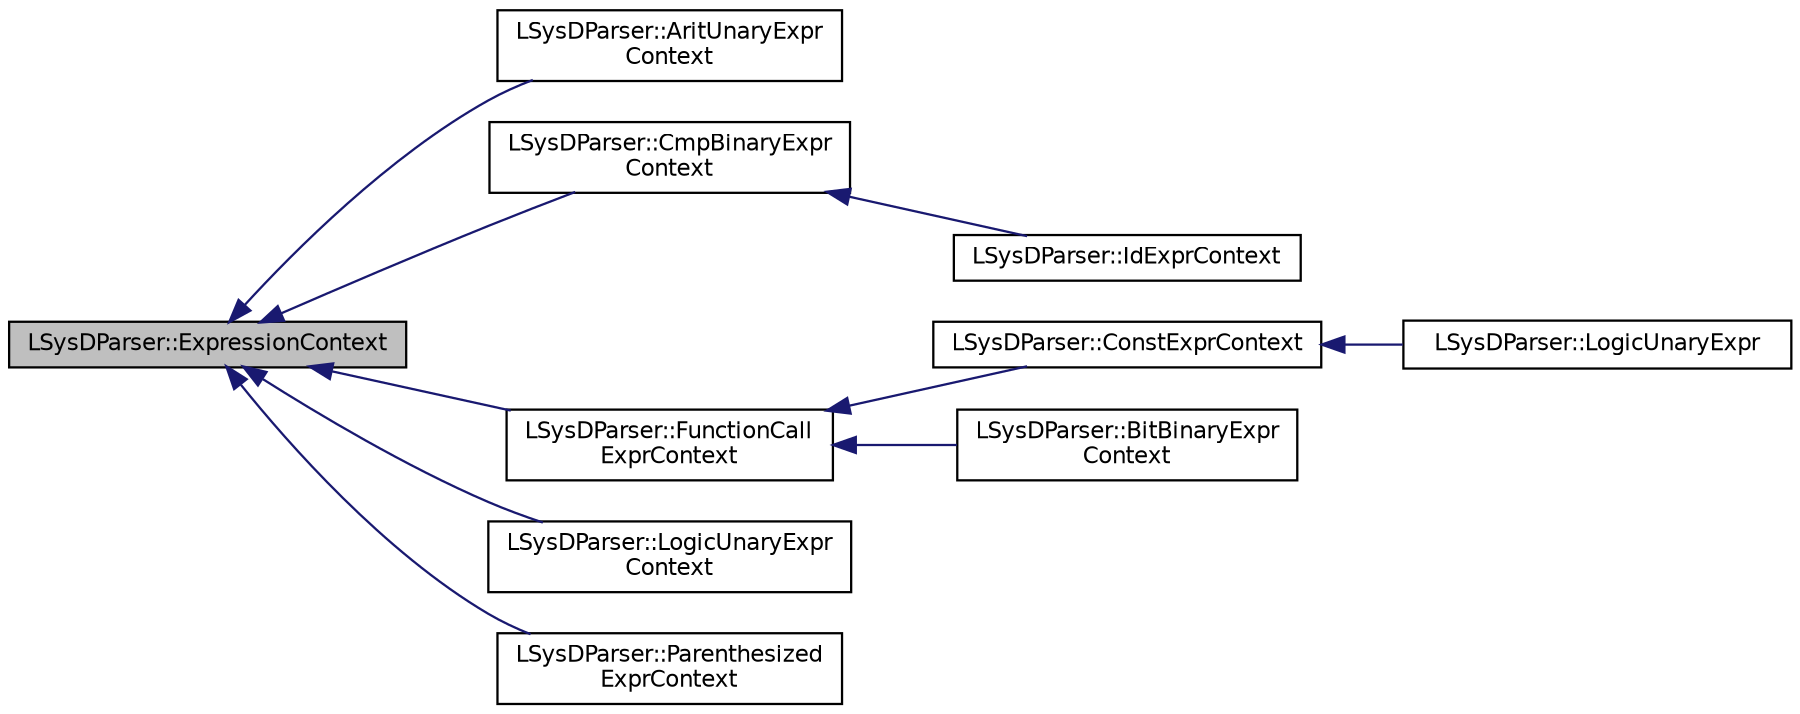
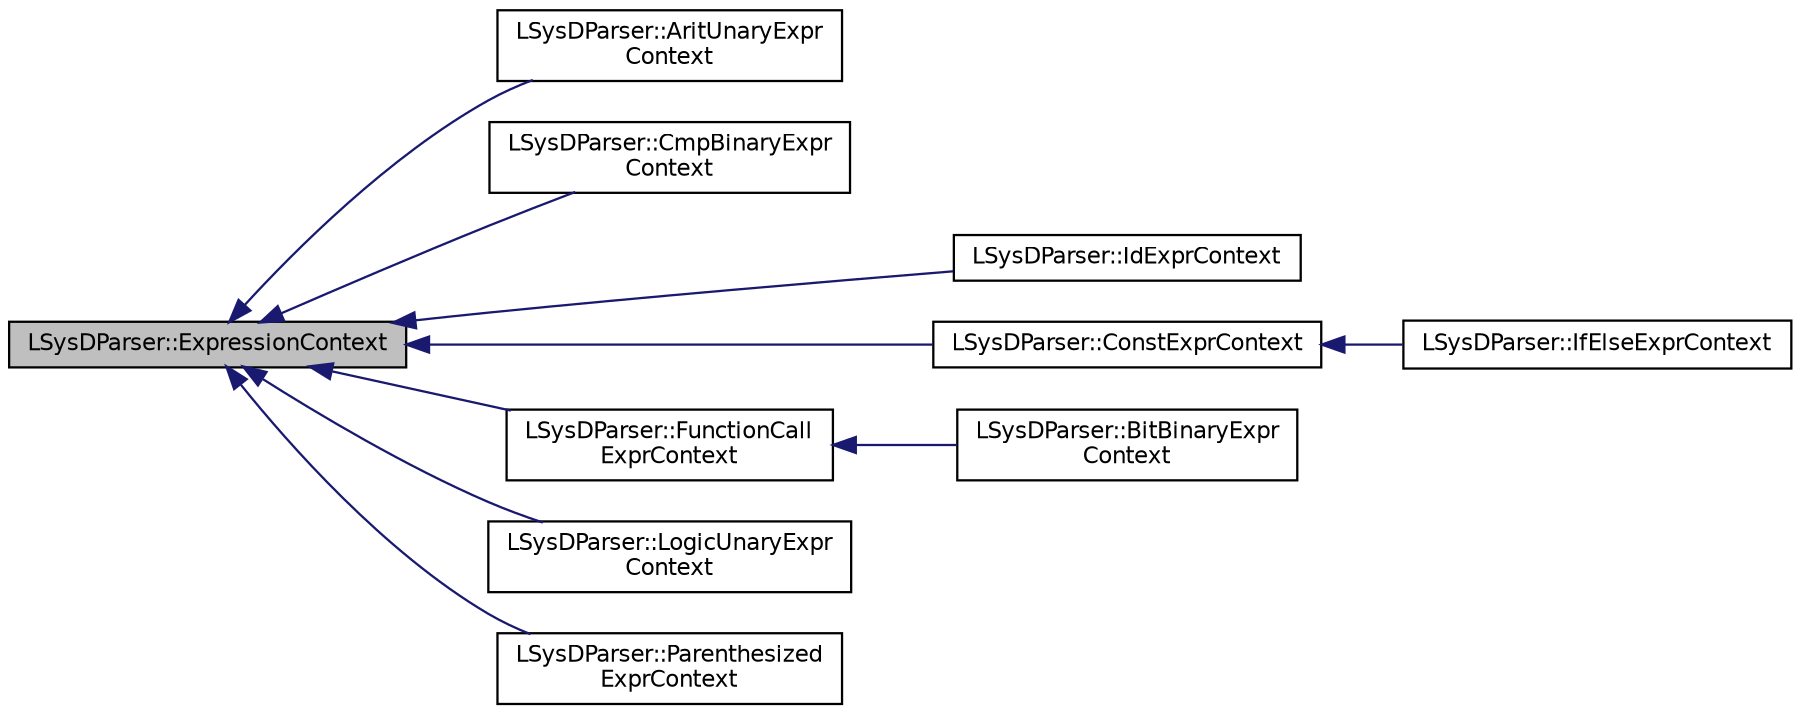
edge "LSysDParser::IdExprContext" -> "LSysDParser::CmpBinaryExpr Context": now "LSysDParser::IdExprContext" -> "LSysDParser::ExpressionContext"
node "LSysDParser::LogicUnaryExpr": label "LSysDParser::LogicUnaryExpr" -> "LSysDParser::IfElseExprContext"
edge "LSysDParser::ConstExprContext" -> "LSysDParser::FunctionCall ExprContext": now "LSysDParser::ConstExprContext" -> "LSysDParser::ExpressionContext"
